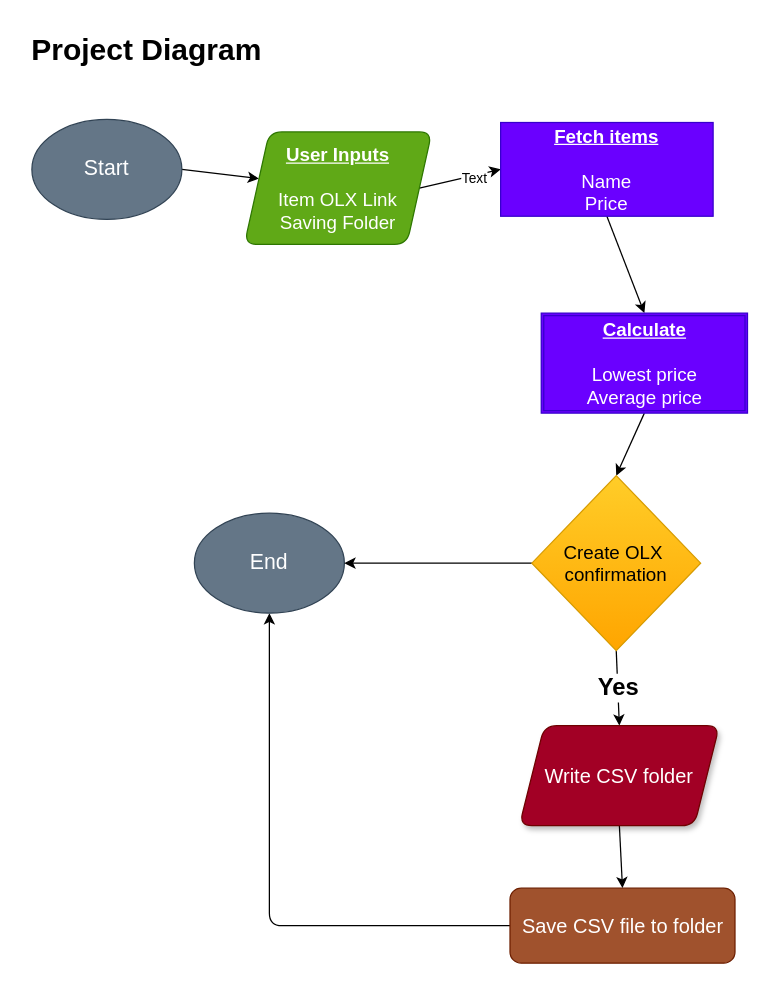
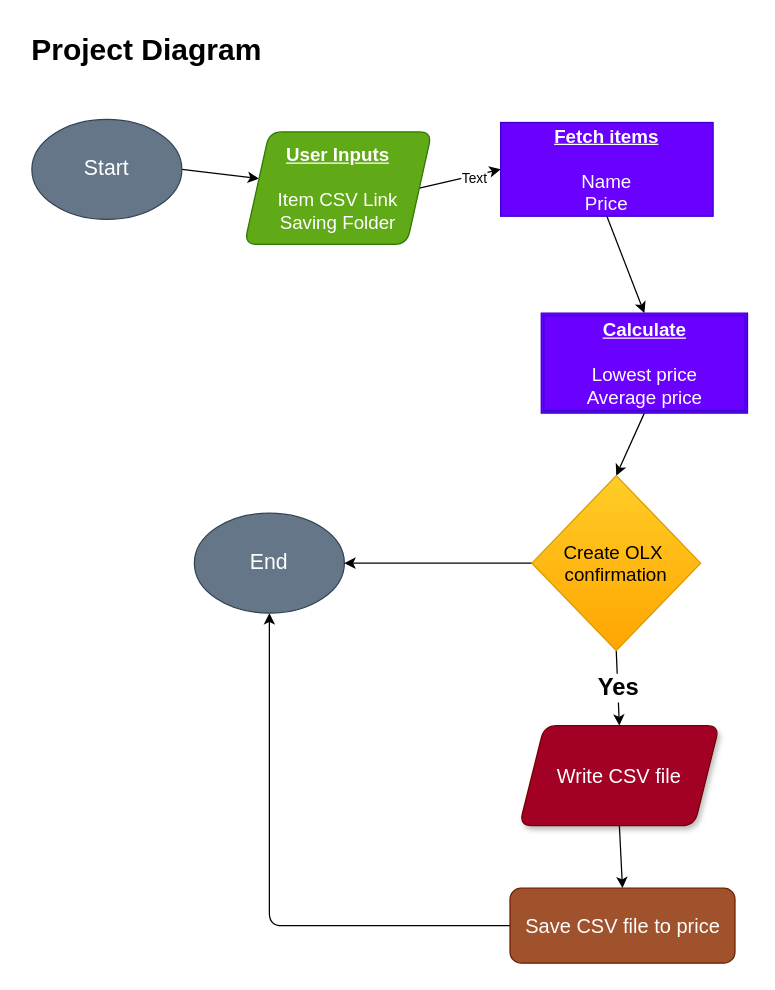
node "User InputsItem OLX LinkSaving Folder": label "User InputsItem OLX LinkSaving Folder" -> "User InputsItem CSV LinkSaving Folder"
node "Write CSV folder": label "Write CSV folder" -> "Write CSV file"
node "Save CSV file to folder": label "Save CSV file to folder" -> "Save CSV file to price"
